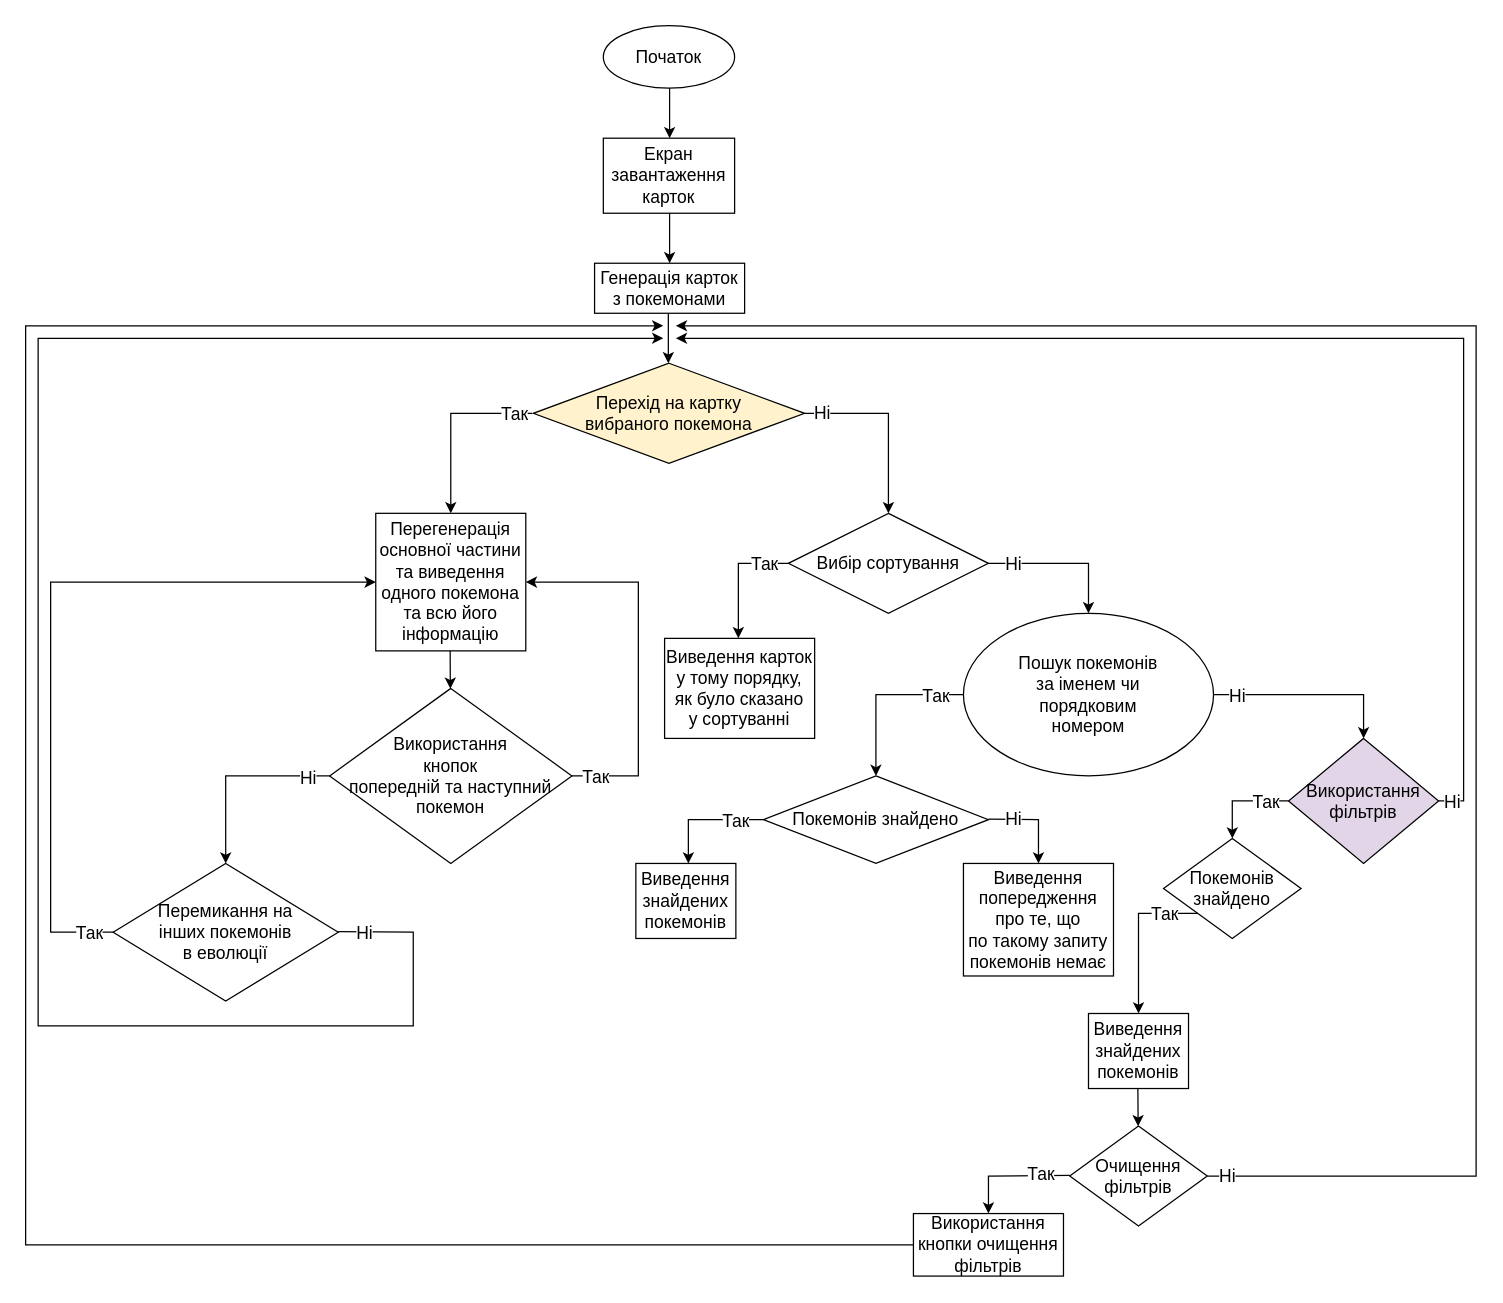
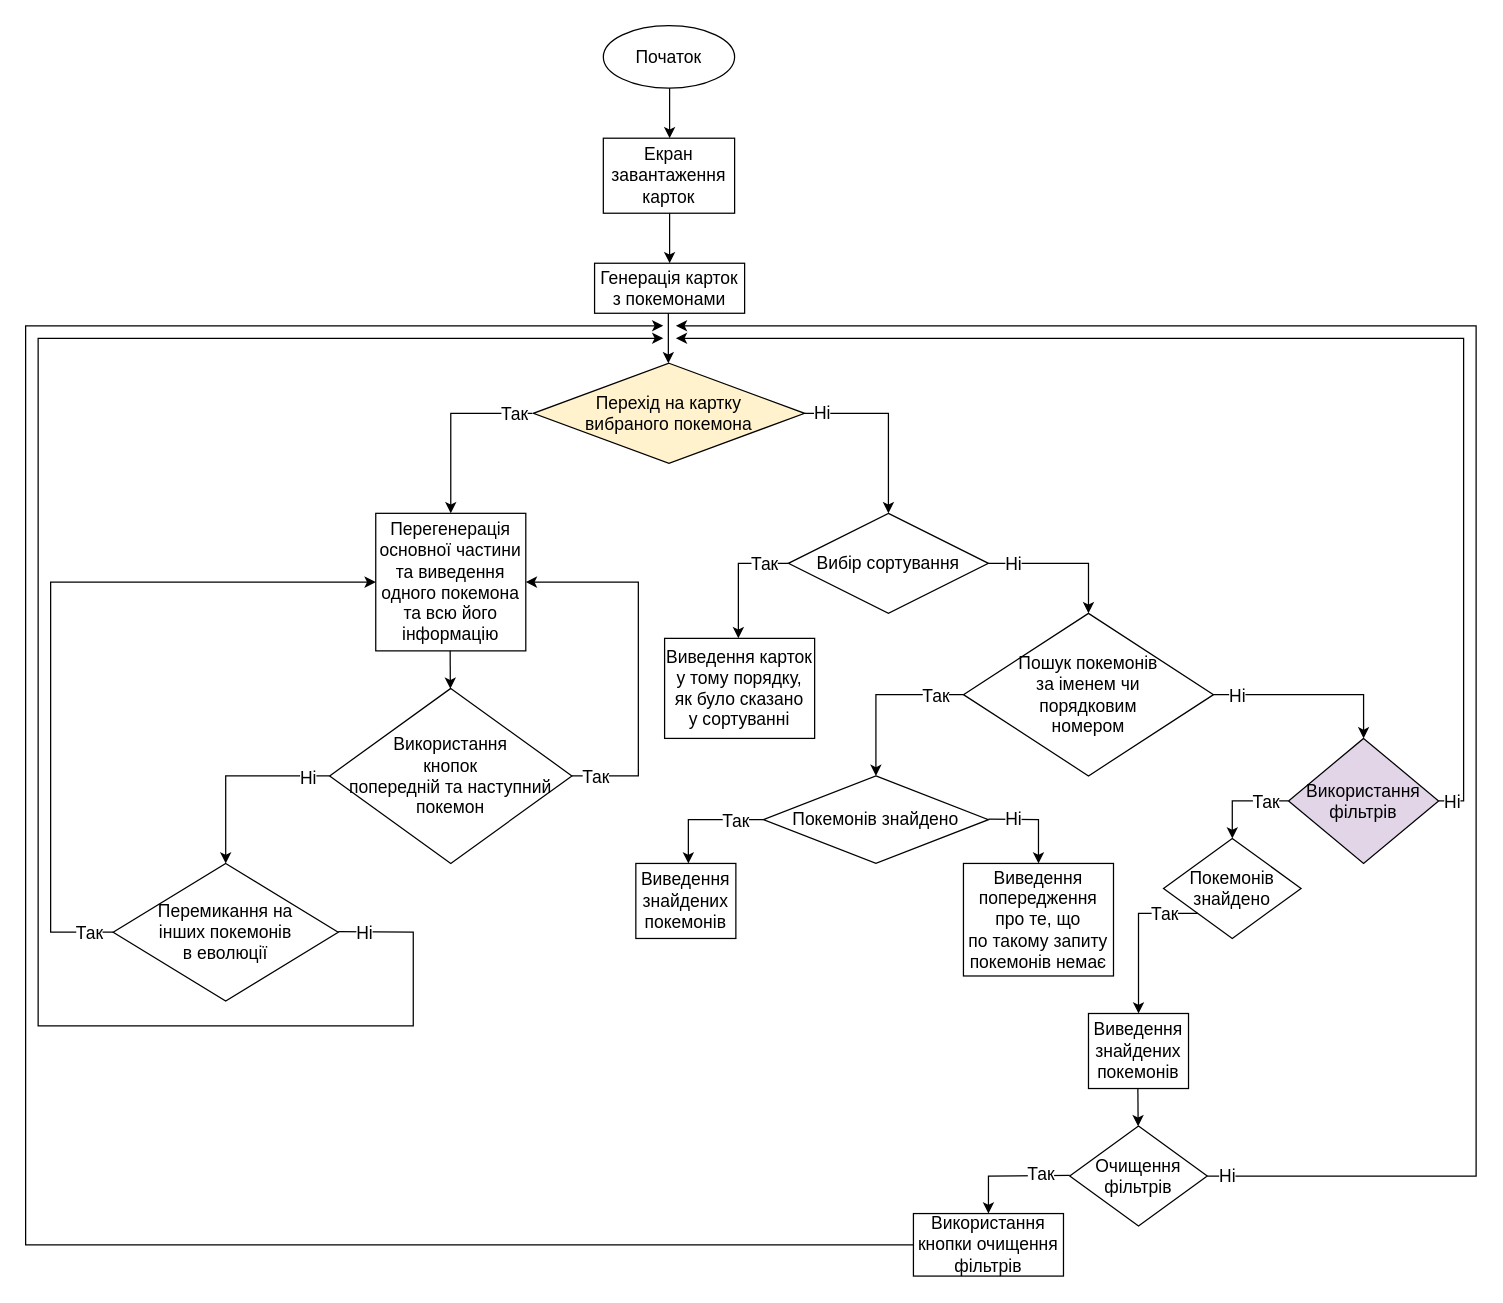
node "Пошук покемонів за іменем чи порядковим номером": shape ellipse -> diamond
